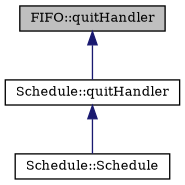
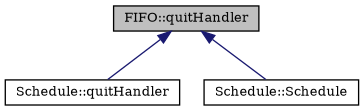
edge "Schedule::Schedule" -> "Schedule::quitHandler": now "Schedule::Schedule" -> "FIFO::quitHandler"
